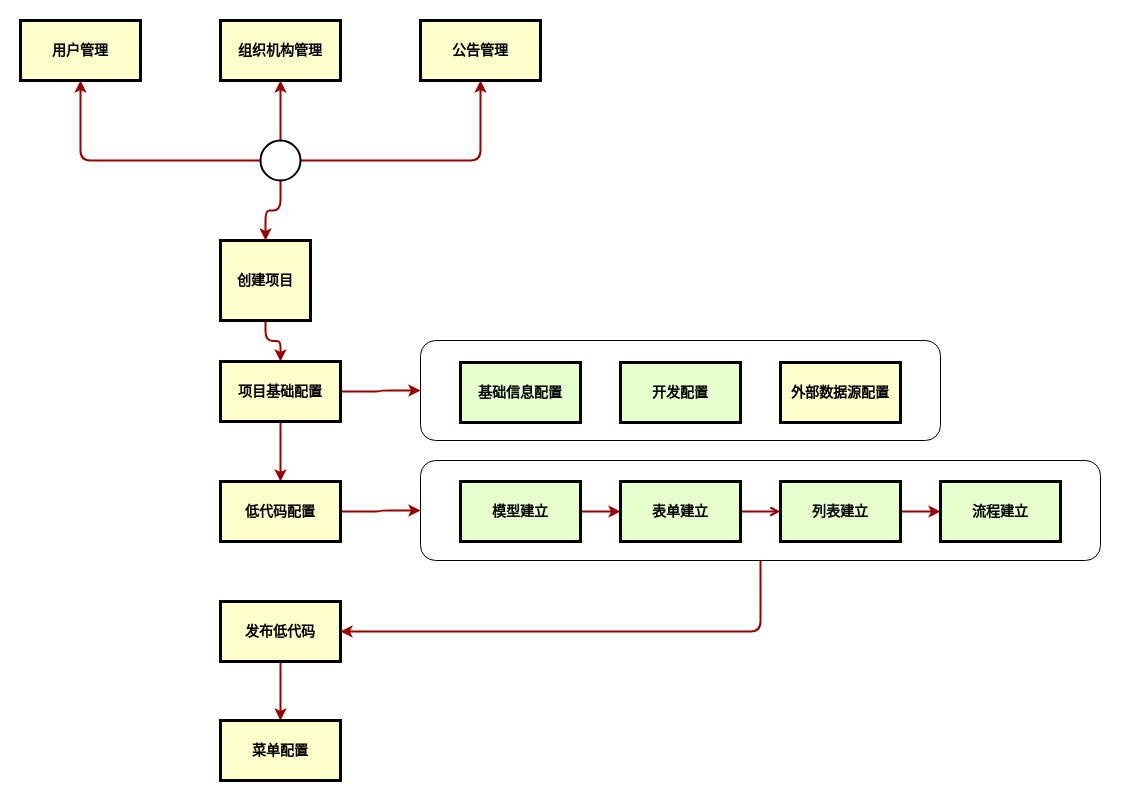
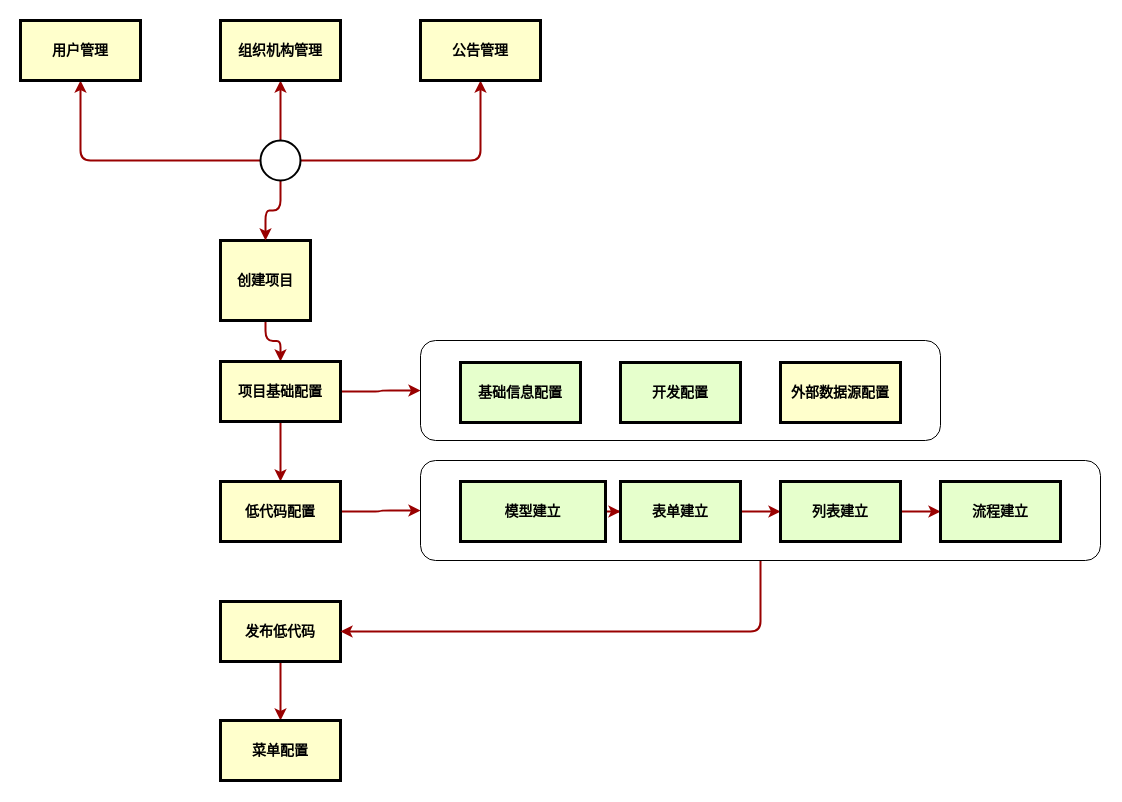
node "模型建立": size 120x60 -> 145x60
edge "表单建立" -> "列表建立": arrowhead open -> classic
